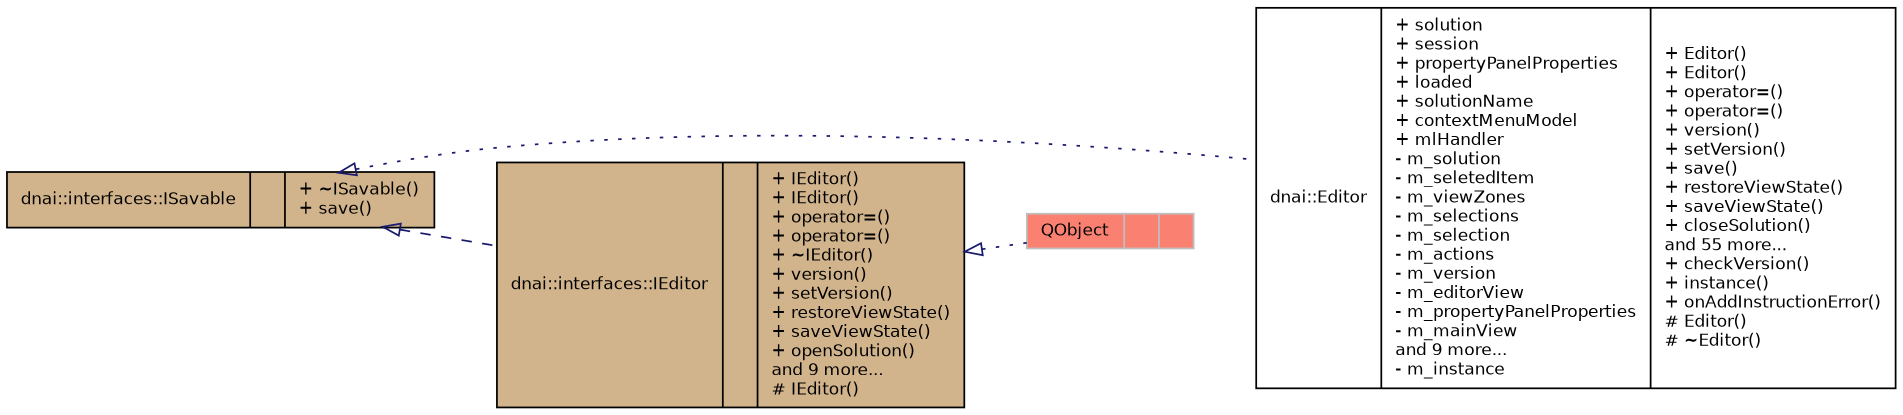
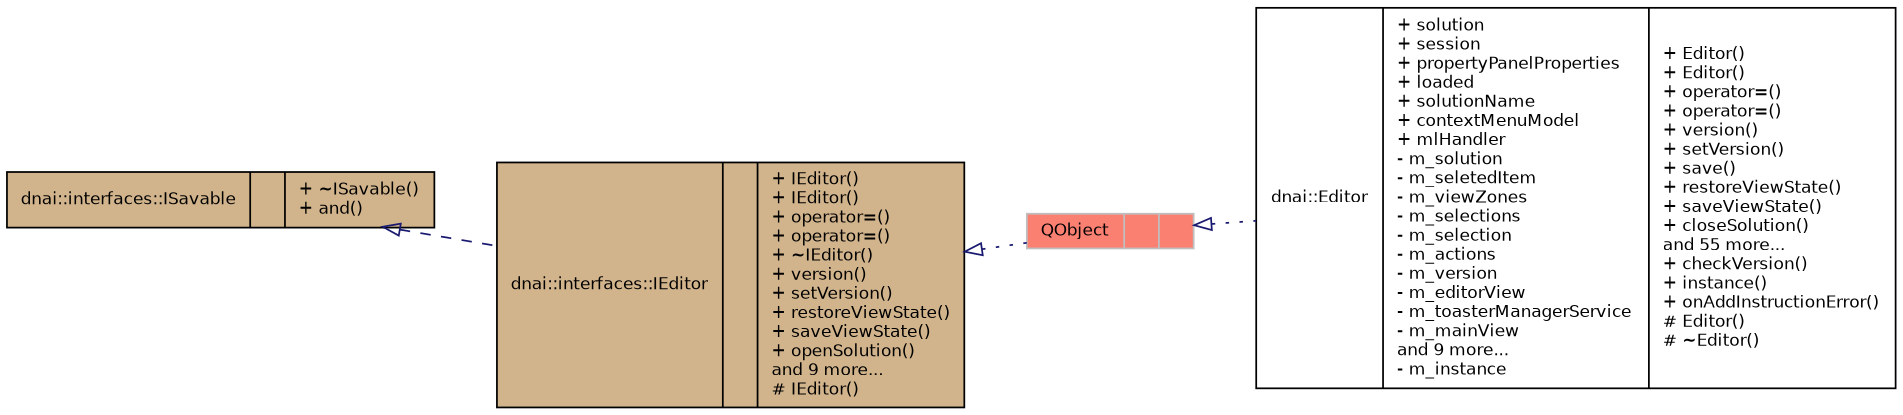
edge "dnai::Editor" -> "dnai::interfaces::ISavable": now "dnai::Editor" -> "QObject"
node "dnai::interfaces::ISavable": text "+ save()" -> "+ and()"
node "dnai::Editor": text "- m_propertyPanelProperties" -> "- m_toasterManagerService"
